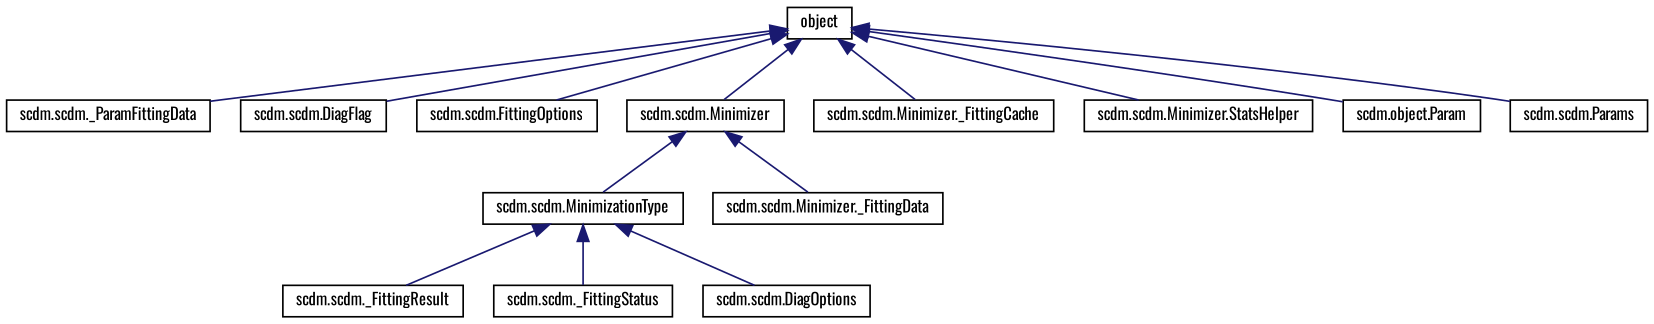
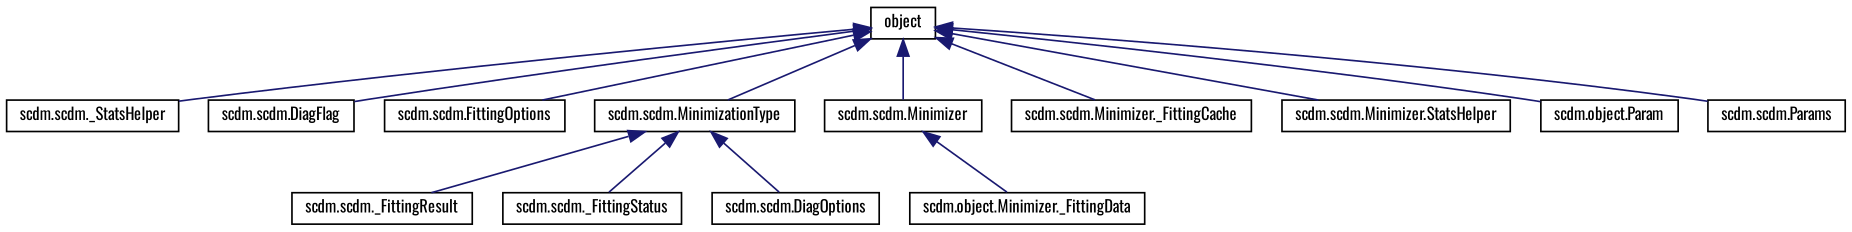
node "scdm.scdm._ParamFittingData": label "scdm.scdm._ParamFittingData" -> "scdm.scdm._StatsHelper"
edge "scdm.scdm.MinimizationType" -> "scdm.scdm.Minimizer": now "scdm.scdm.MinimizationType" -> "object"
node "scdm.scdm.Minimizer._FittingData": label "scdm.scdm.Minimizer._FittingData" -> "scdm.object.Minimizer._FittingData"
